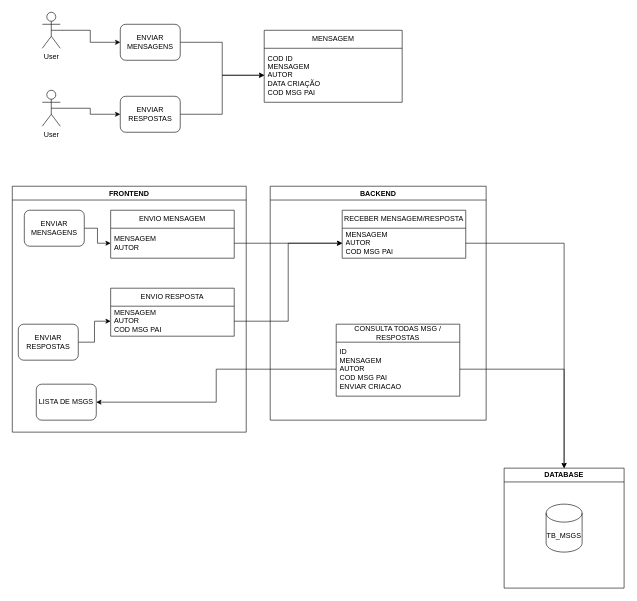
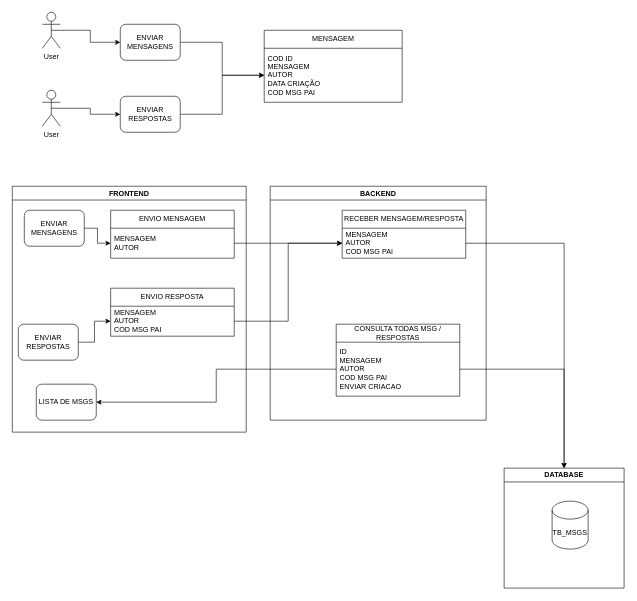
node "TB_MSGS": moved (564, 528) -> (570, 525)
